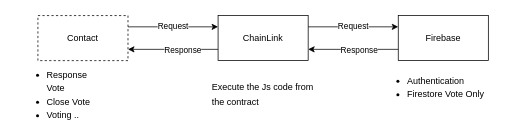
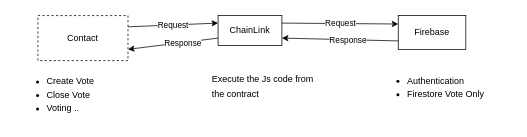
node "ChainLink": size 90x45 -> 64x30
node "Firebase": size 90x45 -> 68x34
node "Response Vote Close Vote Voting ..": label "Response Vote Close Vote Voting .." -> "Create Vote Close Vote Voting .."
node "Execute the Js code from the contract": moved (267, 94) -> (267, 87)
